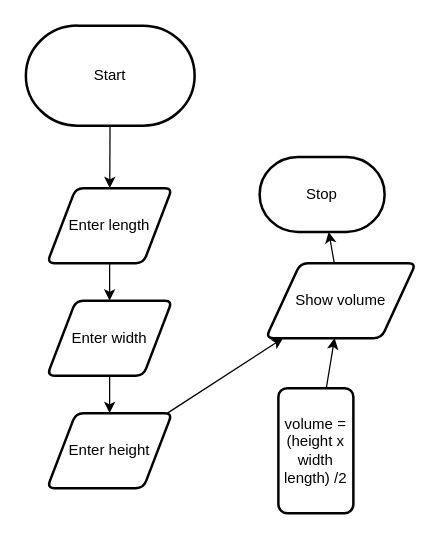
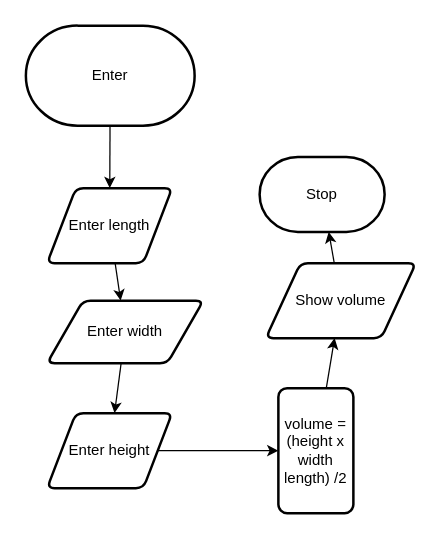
node "Start": label "Start" -> "Enter"
node "Enter width": size 125x75 -> 156x63
edge "Enter height" -> "Show volume": now "Enter height" -> "volume = (height x width length) /2"
